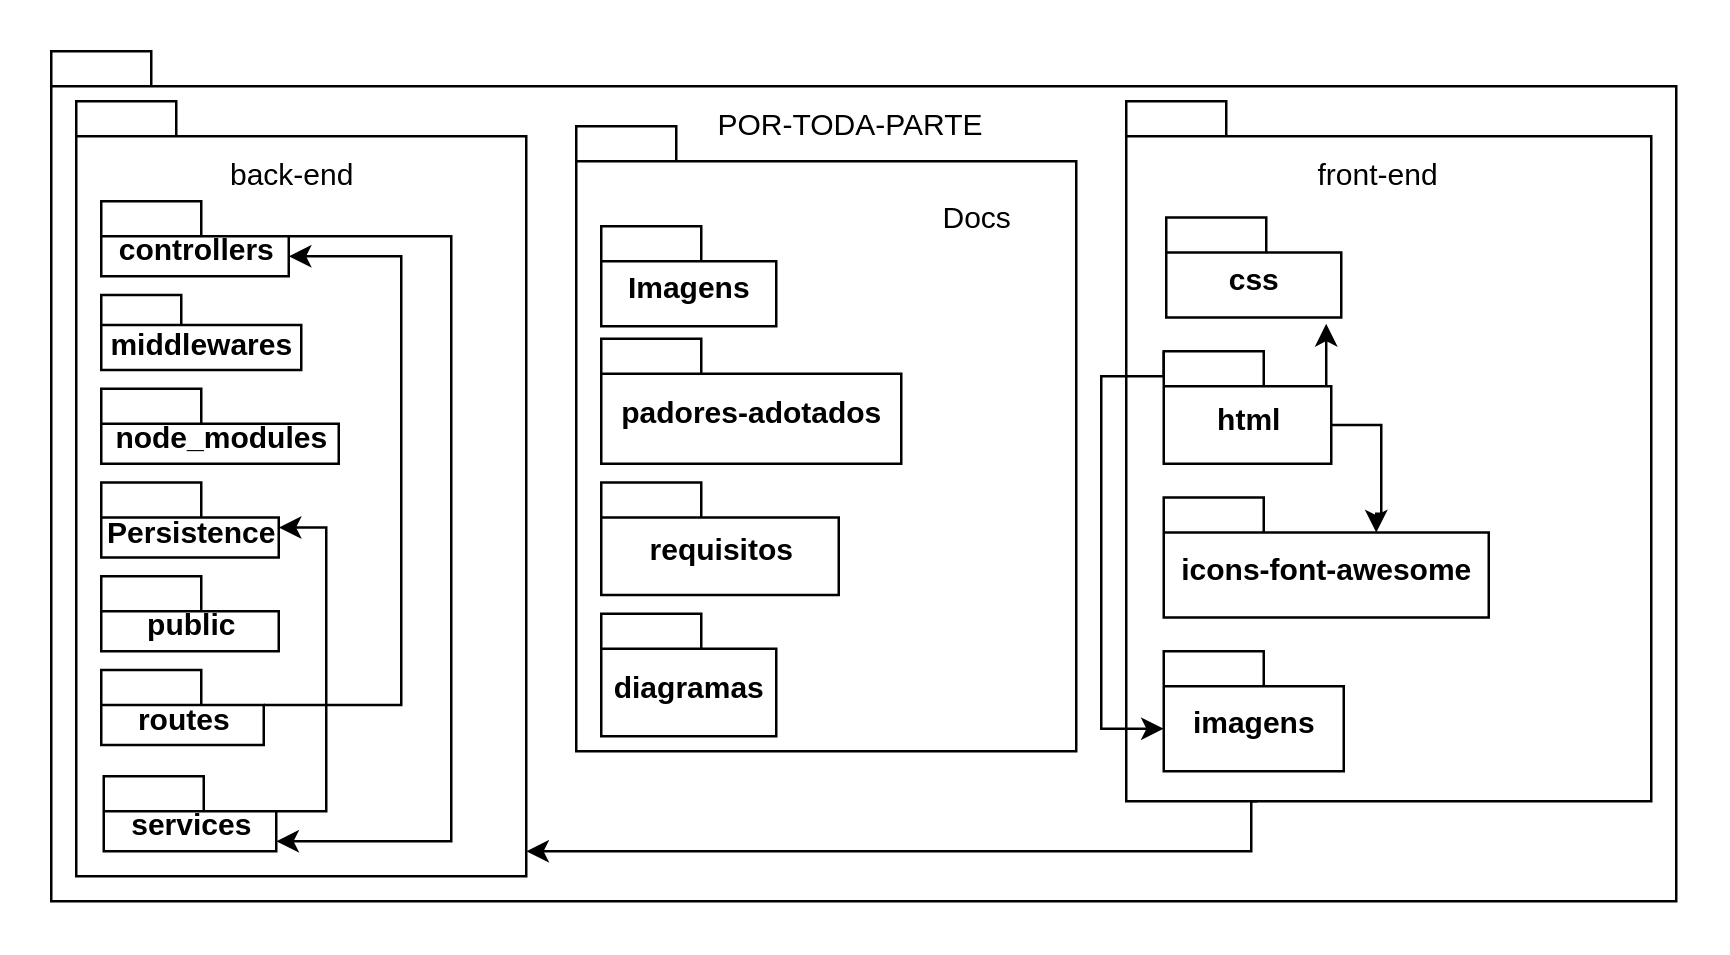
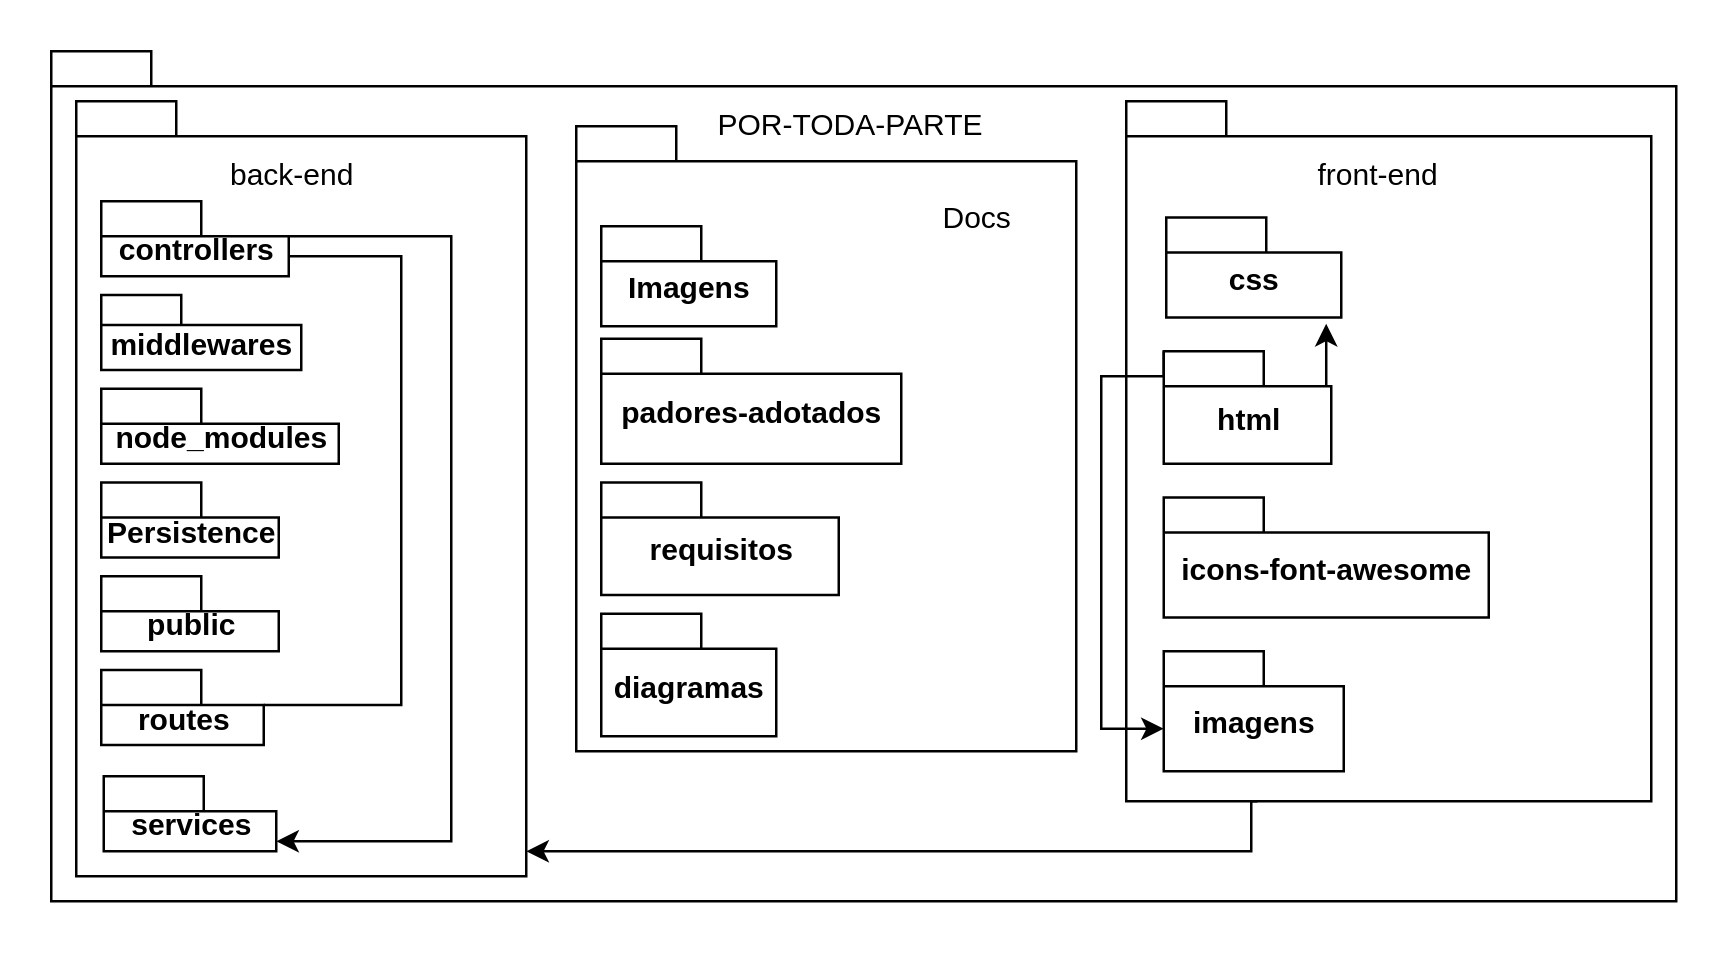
edge "routes" -> "controllers": arrowhead classic -> none
edge "html" -> "icons-font-awesome": removed
edge "services" -> "Persistence": removed
